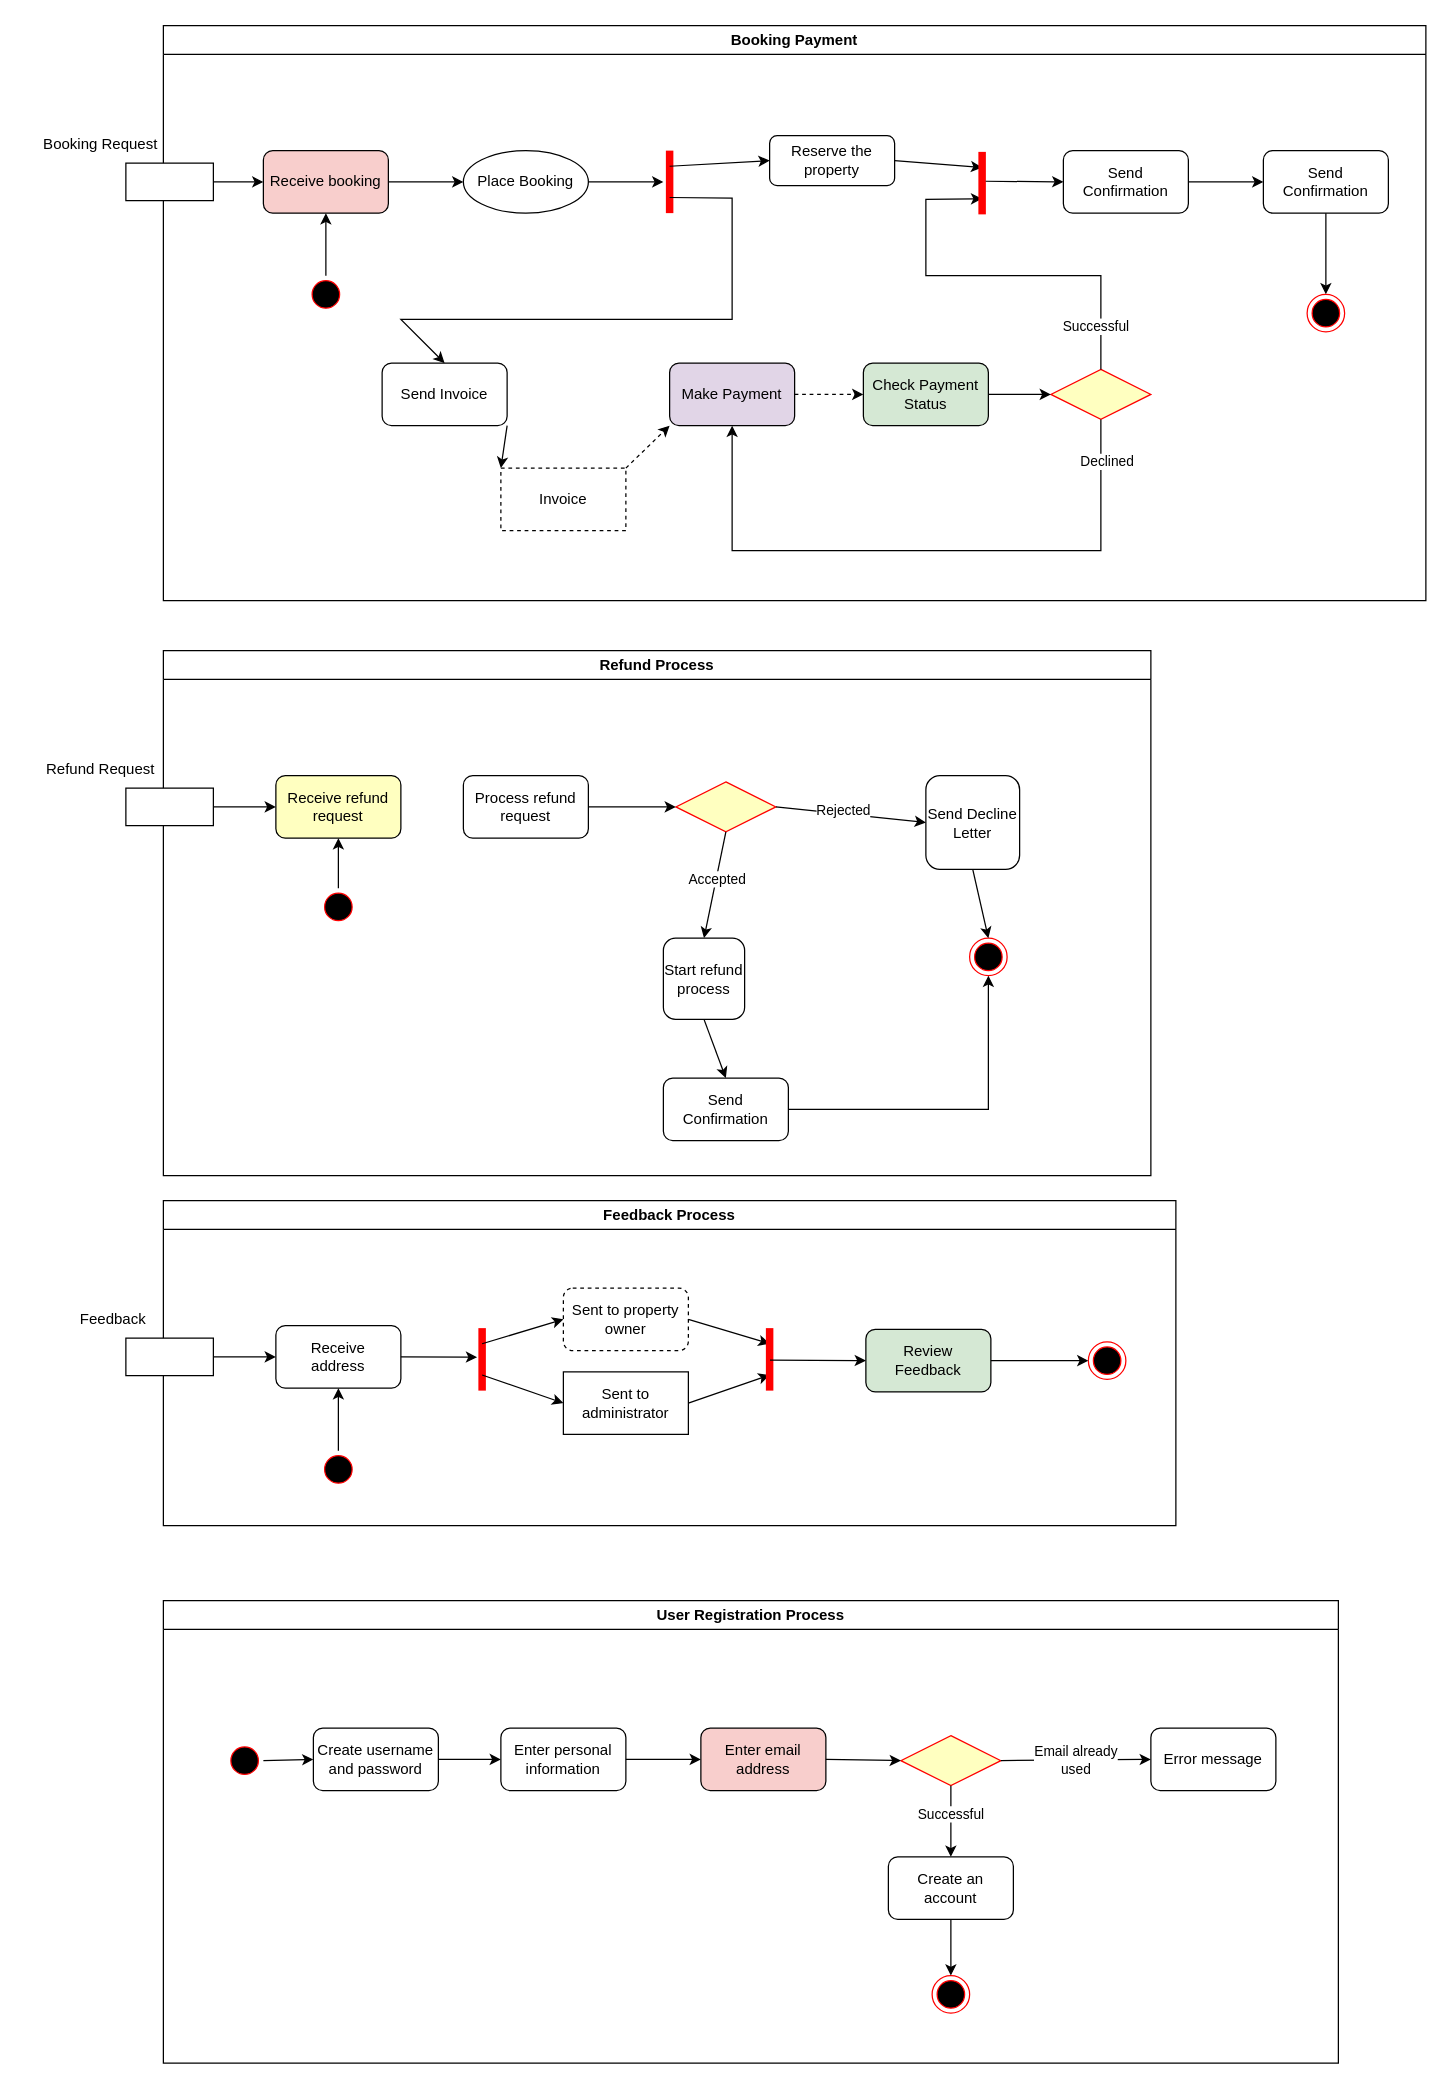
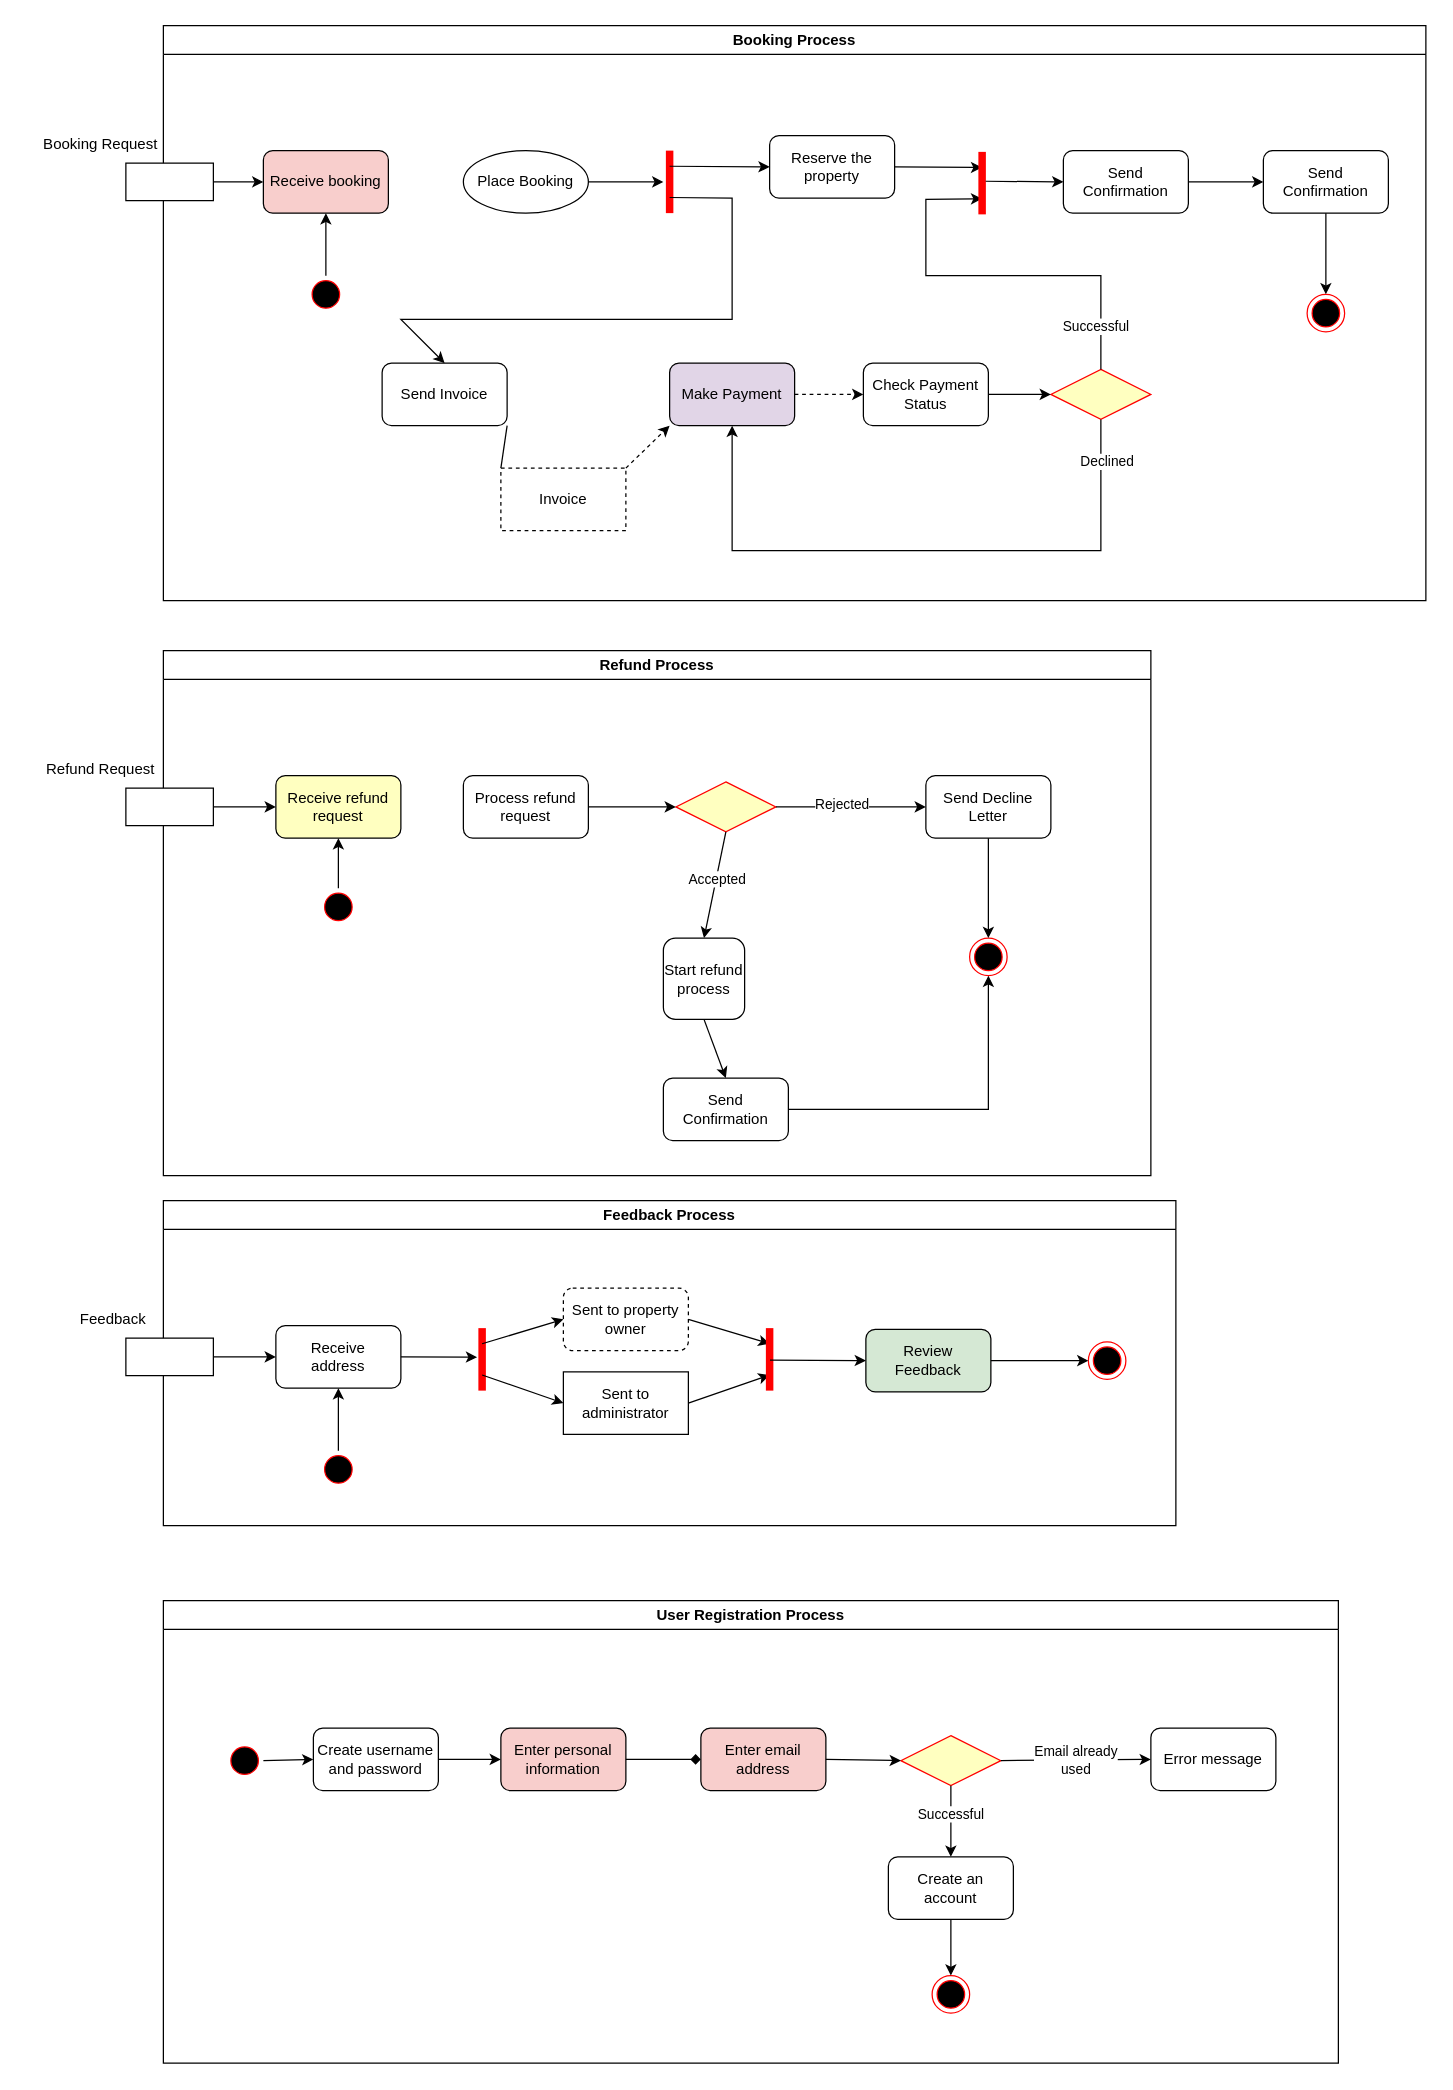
node "Booking Payment": label "Booking Payment" -> "Booking Process"
node "Reserve the property": size 125x50 -> 125x63
edge "Receive booking" -> "Place Booking": removed
node "Check Payment Status": fillcolor #d5e8d4 -> #ffffff
edge "Send Invoice" -> "Invoice": arrowhead classic -> none
node "Send Decline Letter": size 94x94 -> 125x63
node "Enter personal information": fillcolor #ffffff -> #f8cecc
edge "Enter personal information" -> "Enter email address": arrowhead classic -> diamond
